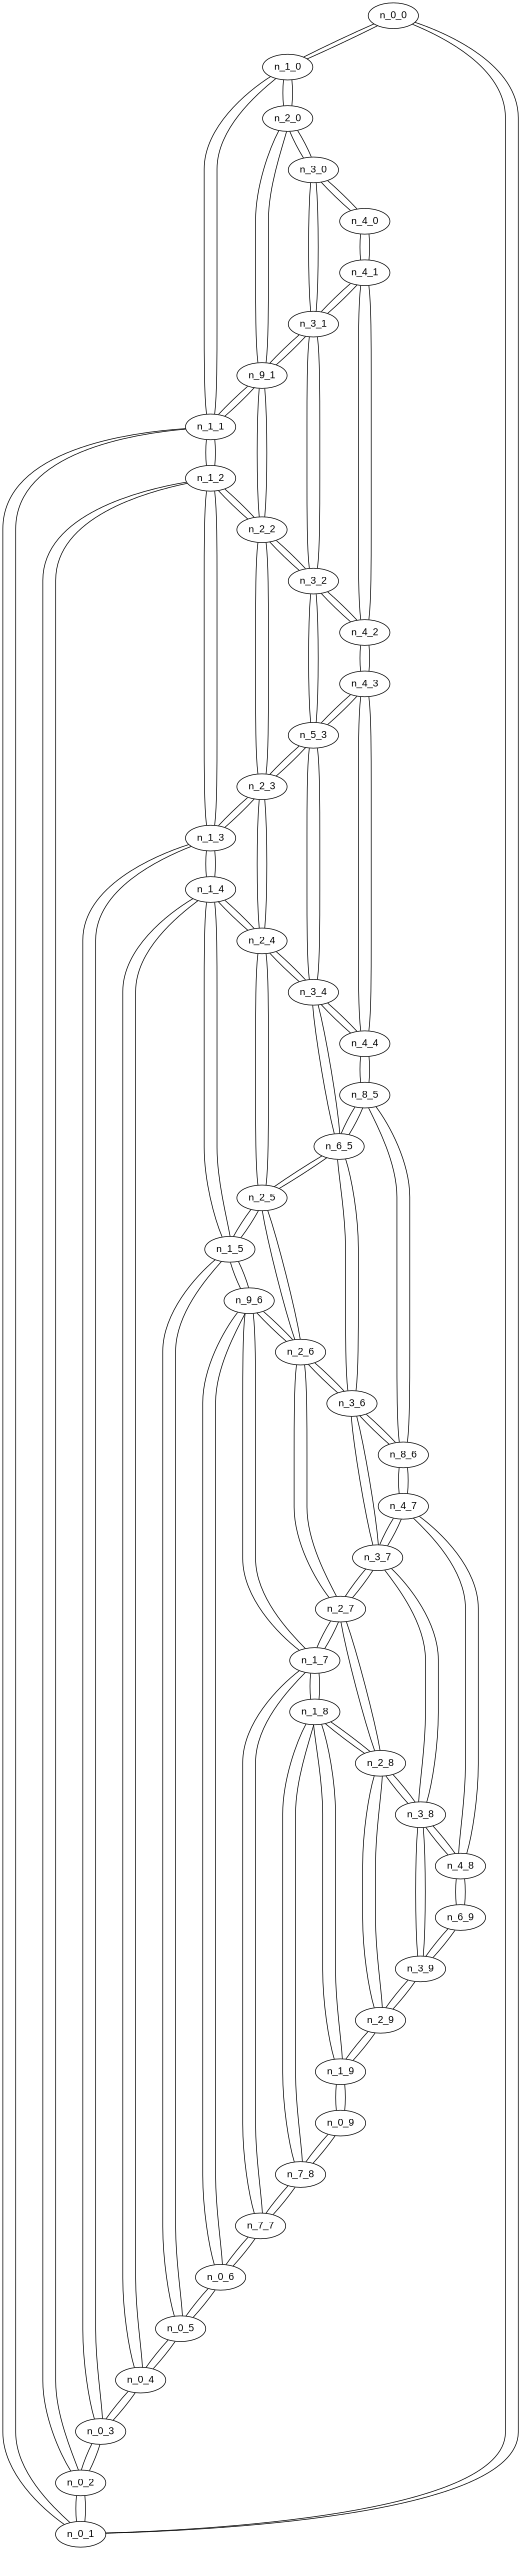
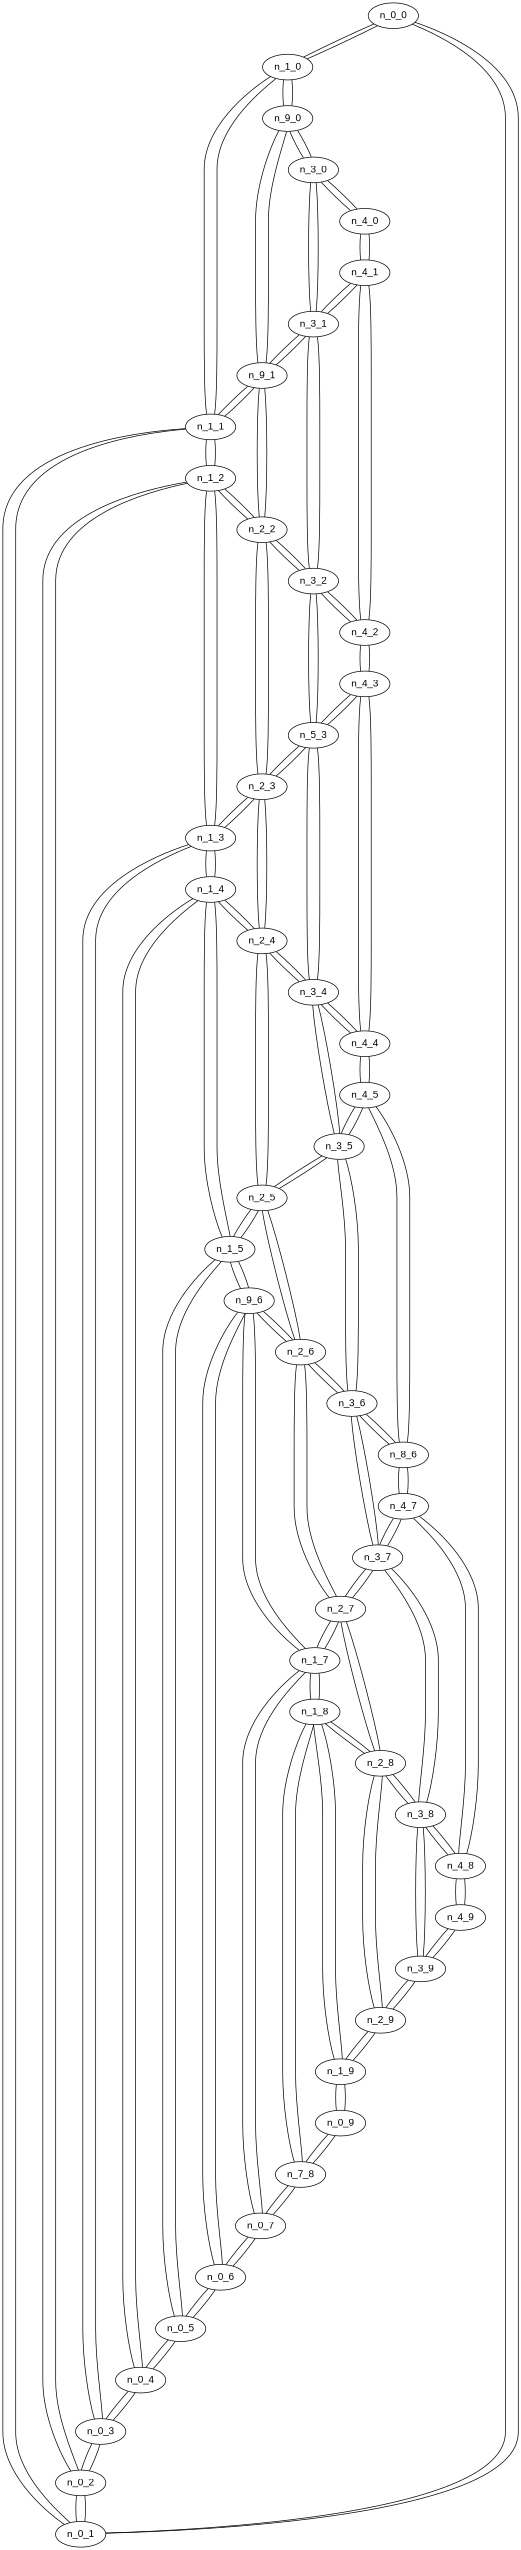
node "n_2_0": label "n_2_0" -> "n_9_0"
node "n_8_5": label "n_8_5" -> "n_4_5"
node "n_6_5": label "n_6_5" -> "n_3_5"
node "n_6_9": label "n_6_9" -> "n_4_9"
node "n_7_7": label "n_7_7" -> "n_0_7"
